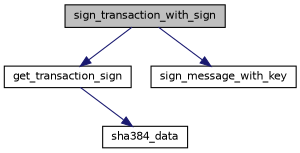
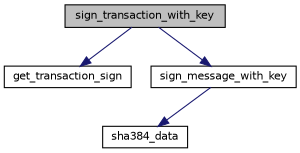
node "sign_transaction_with_sign": label "sign_transaction_with_sign" -> "sign_transaction_with_key"
edge "get_transaction_sign" -> "sha384_data": now "sign_message_with_key" -> "sha384_data"
